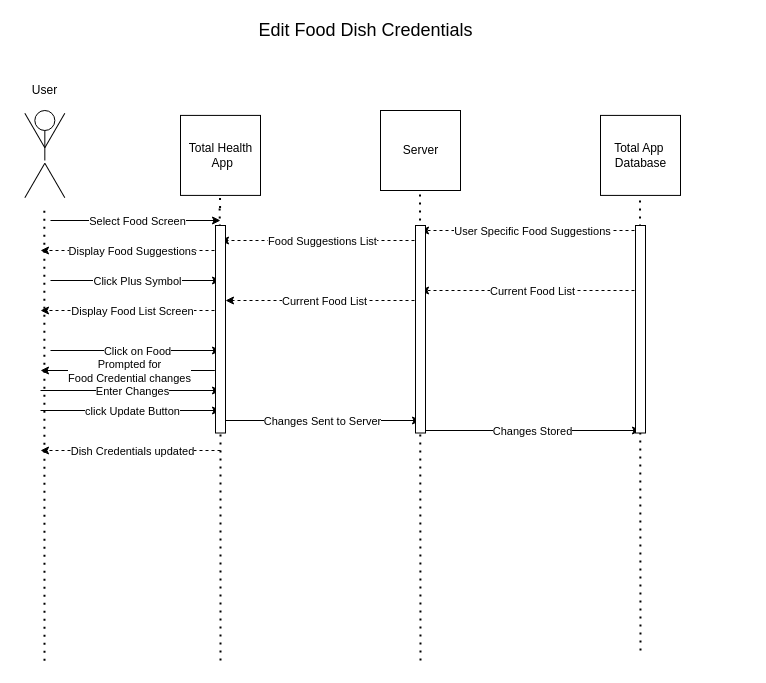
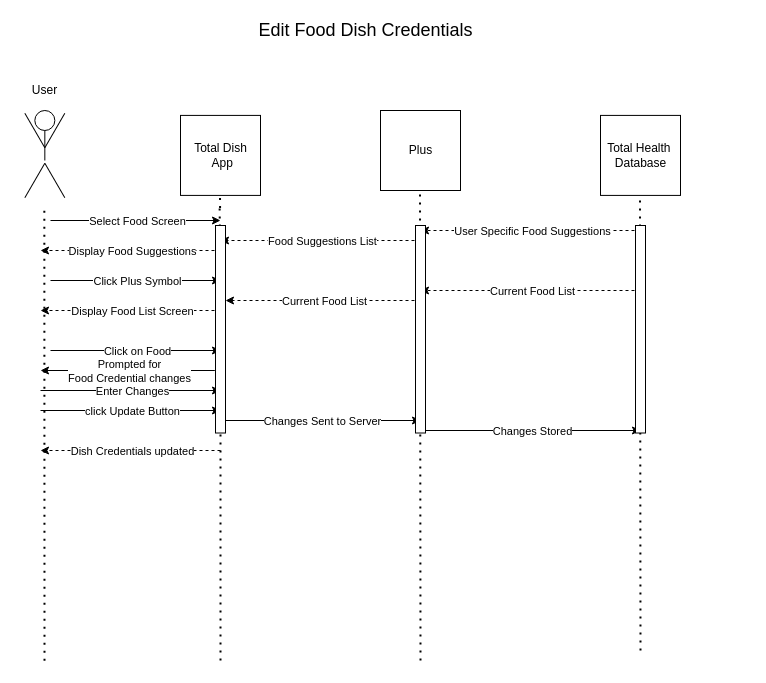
node "Server": label "Server" -> "Plus"
node "Total Health App": label "Total Health App" -> "Total Dish App"
node "Total App Database": label "Total App Database" -> "Total Health Database"
